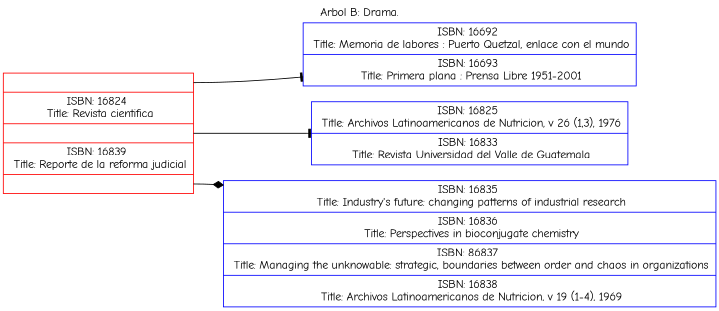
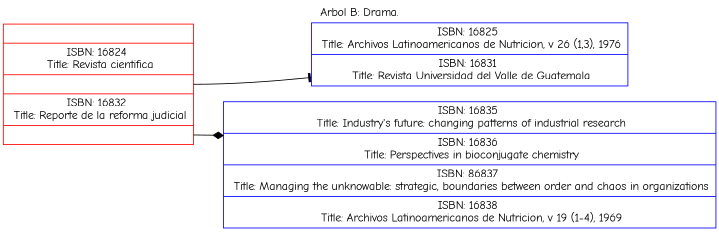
node "ISBN: 16692": removed
node "ISBN: 16825": text "ISBN: 16833" -> "ISBN: 16831"
node "ISBN: 16824": text "ISBN: 16839" -> "ISBN: 16832"
